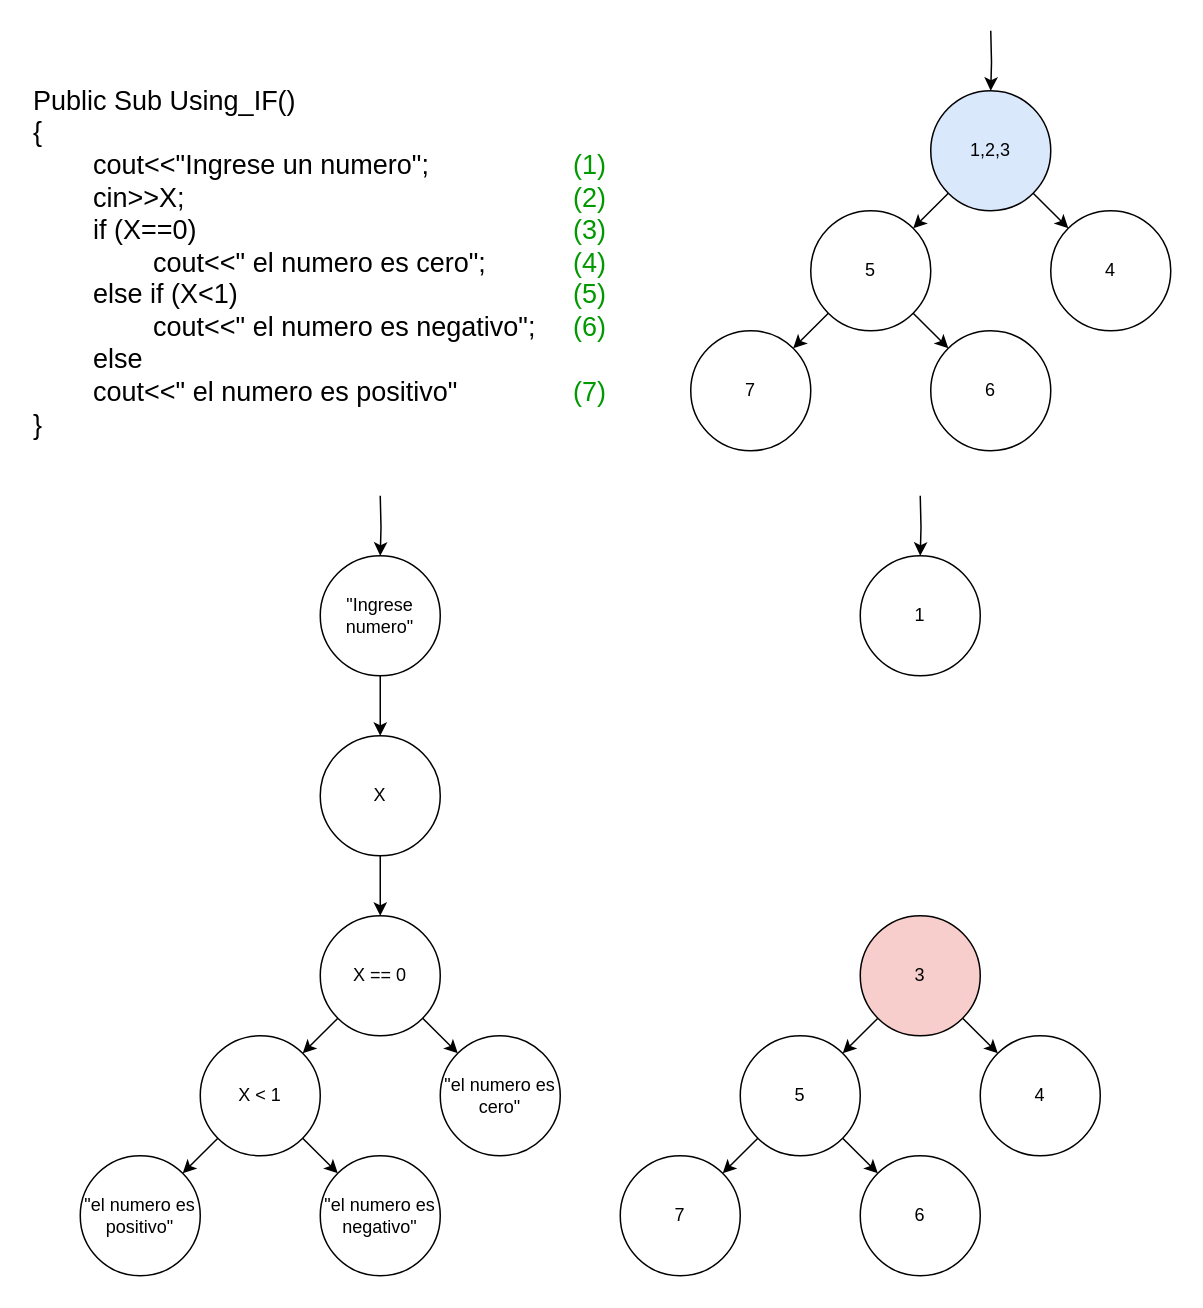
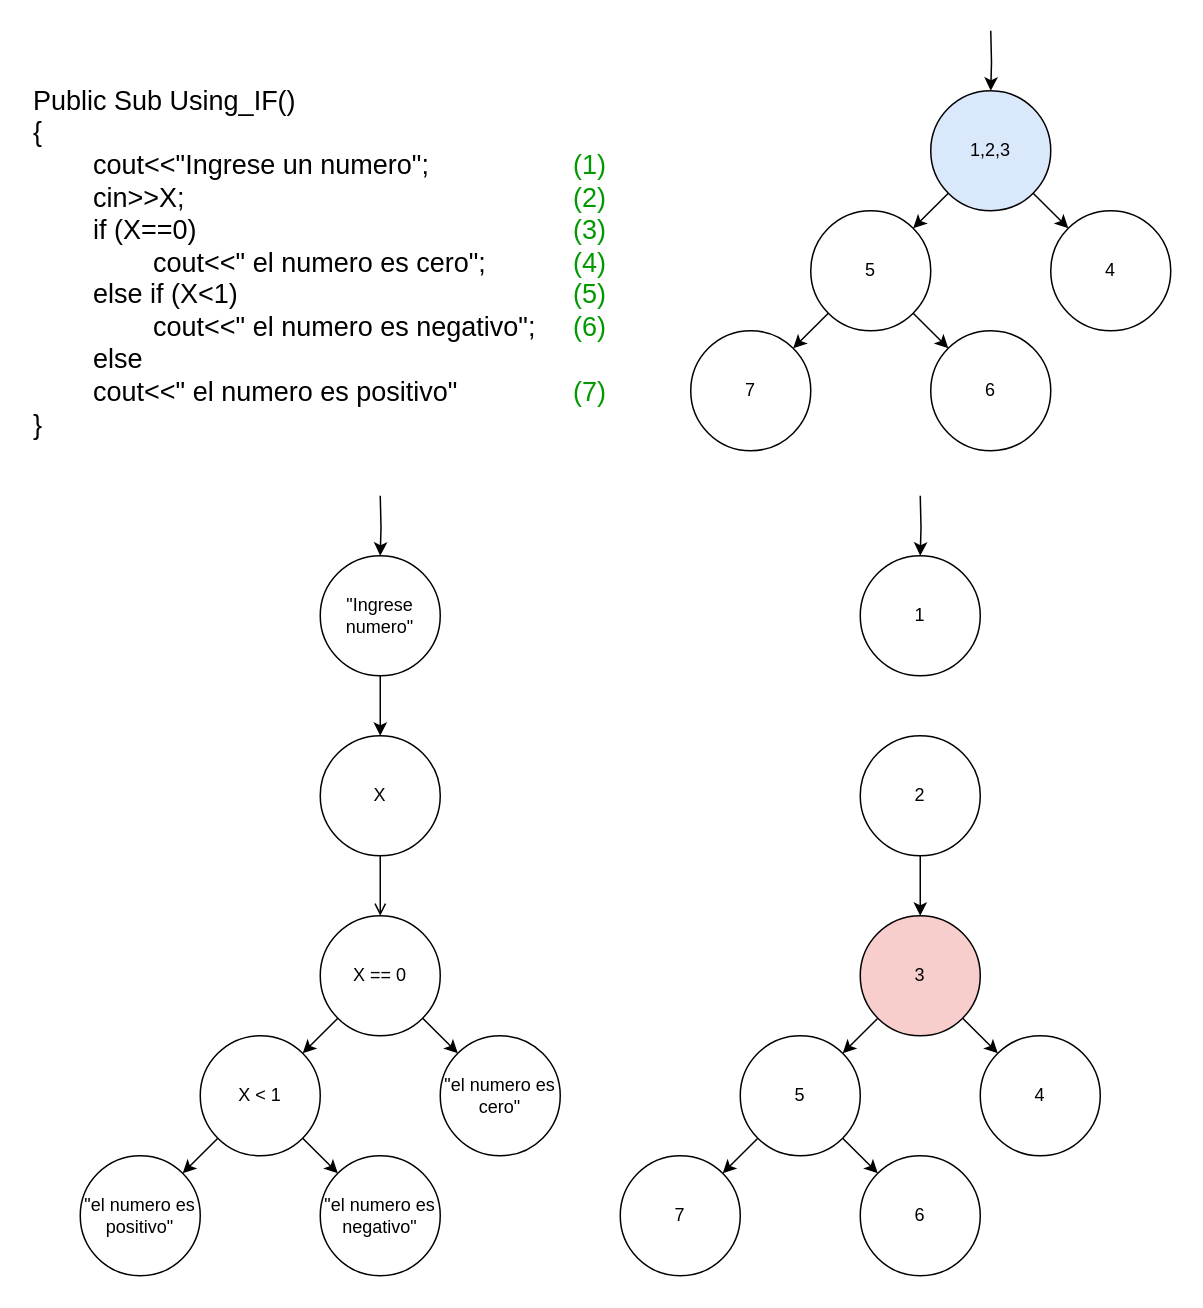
node "2": added
edge "2" -> "3": added
edge "X" -> "X == 0": arrowhead classic -> open
